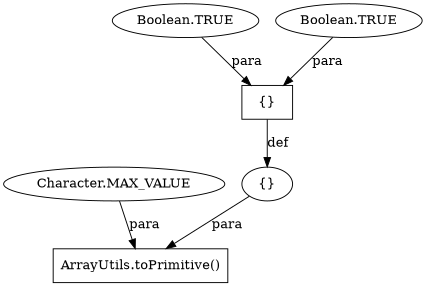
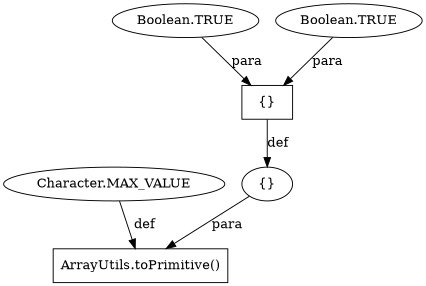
edge "Character.MAX_VALUE" -> "ArrayUtils.toPrimitive()": label "para" -> "def"
